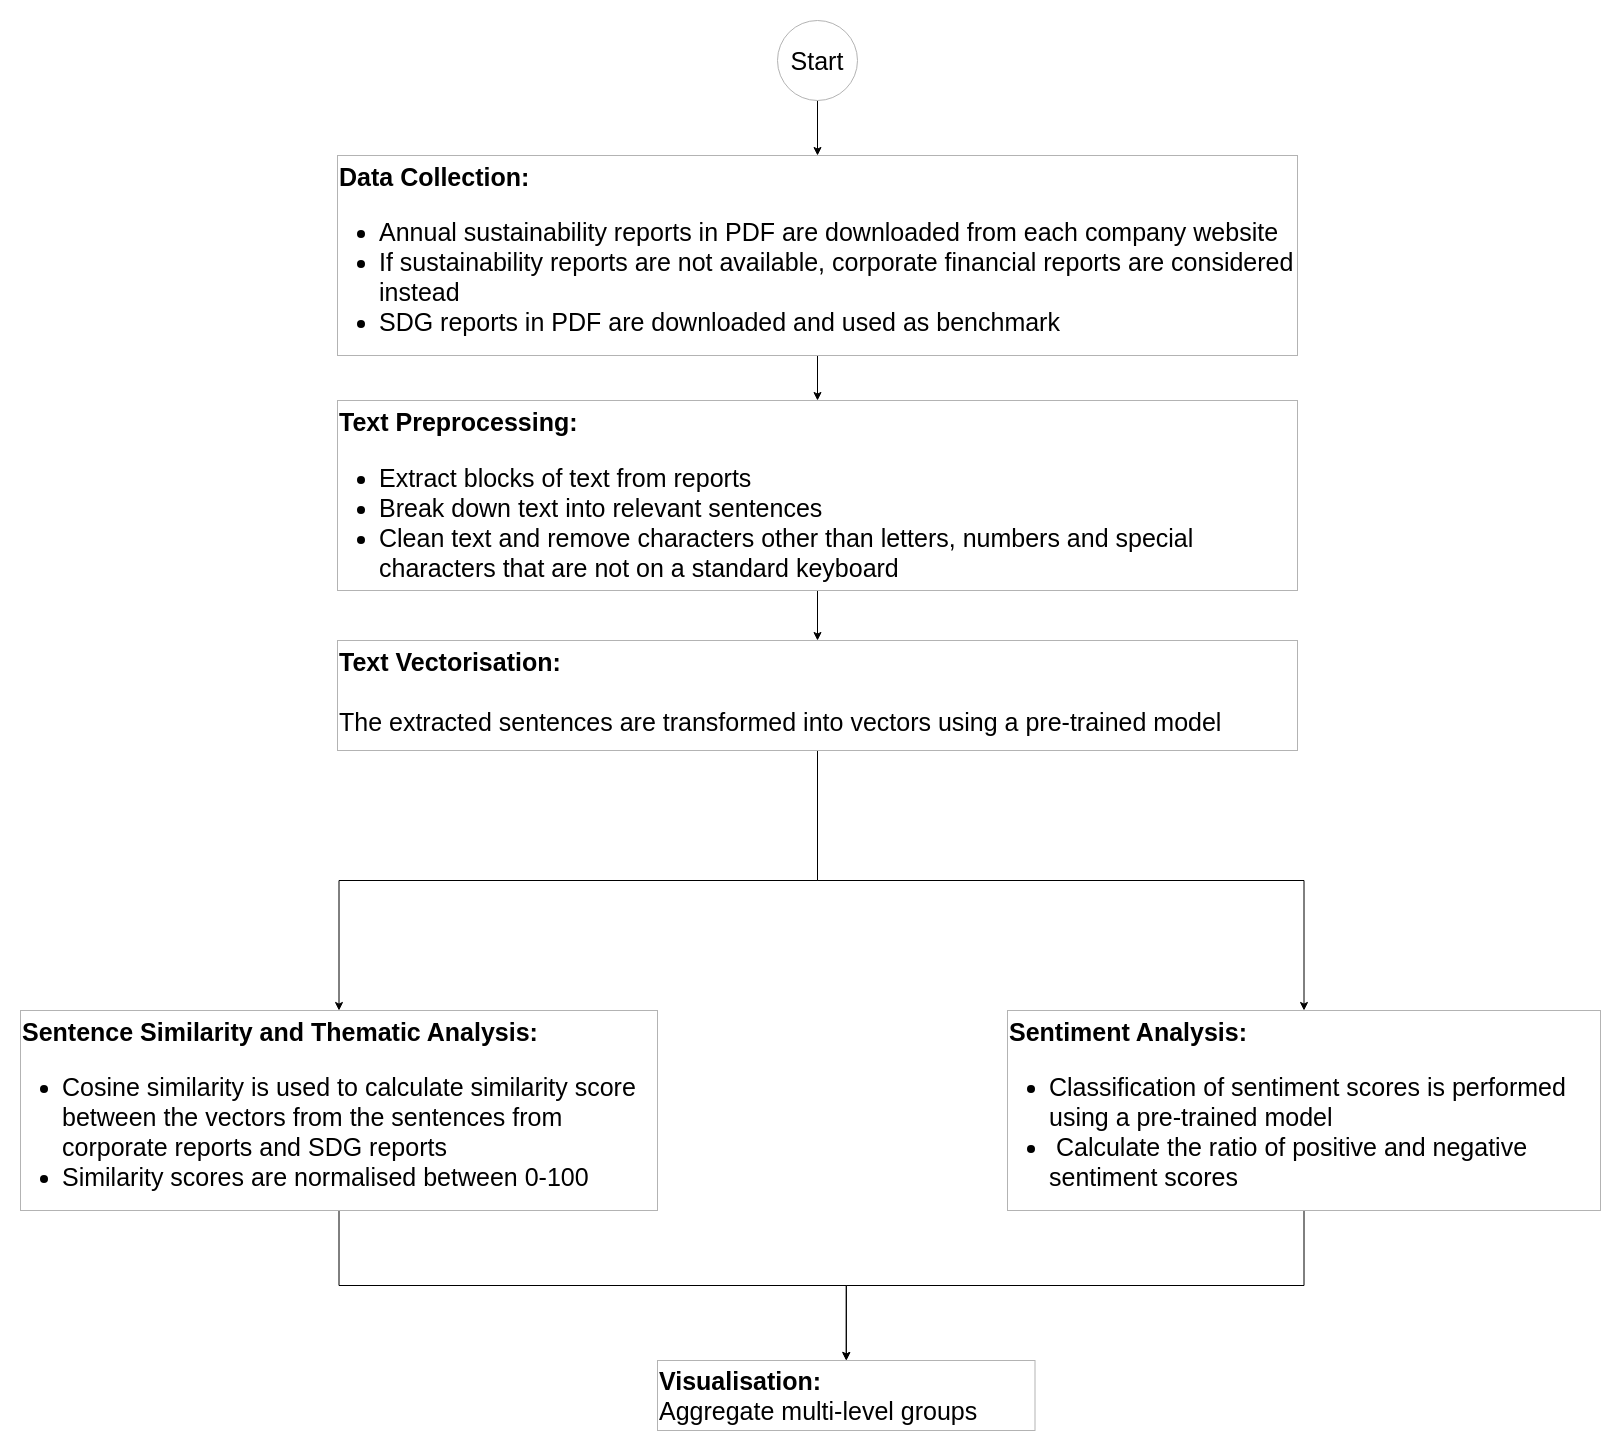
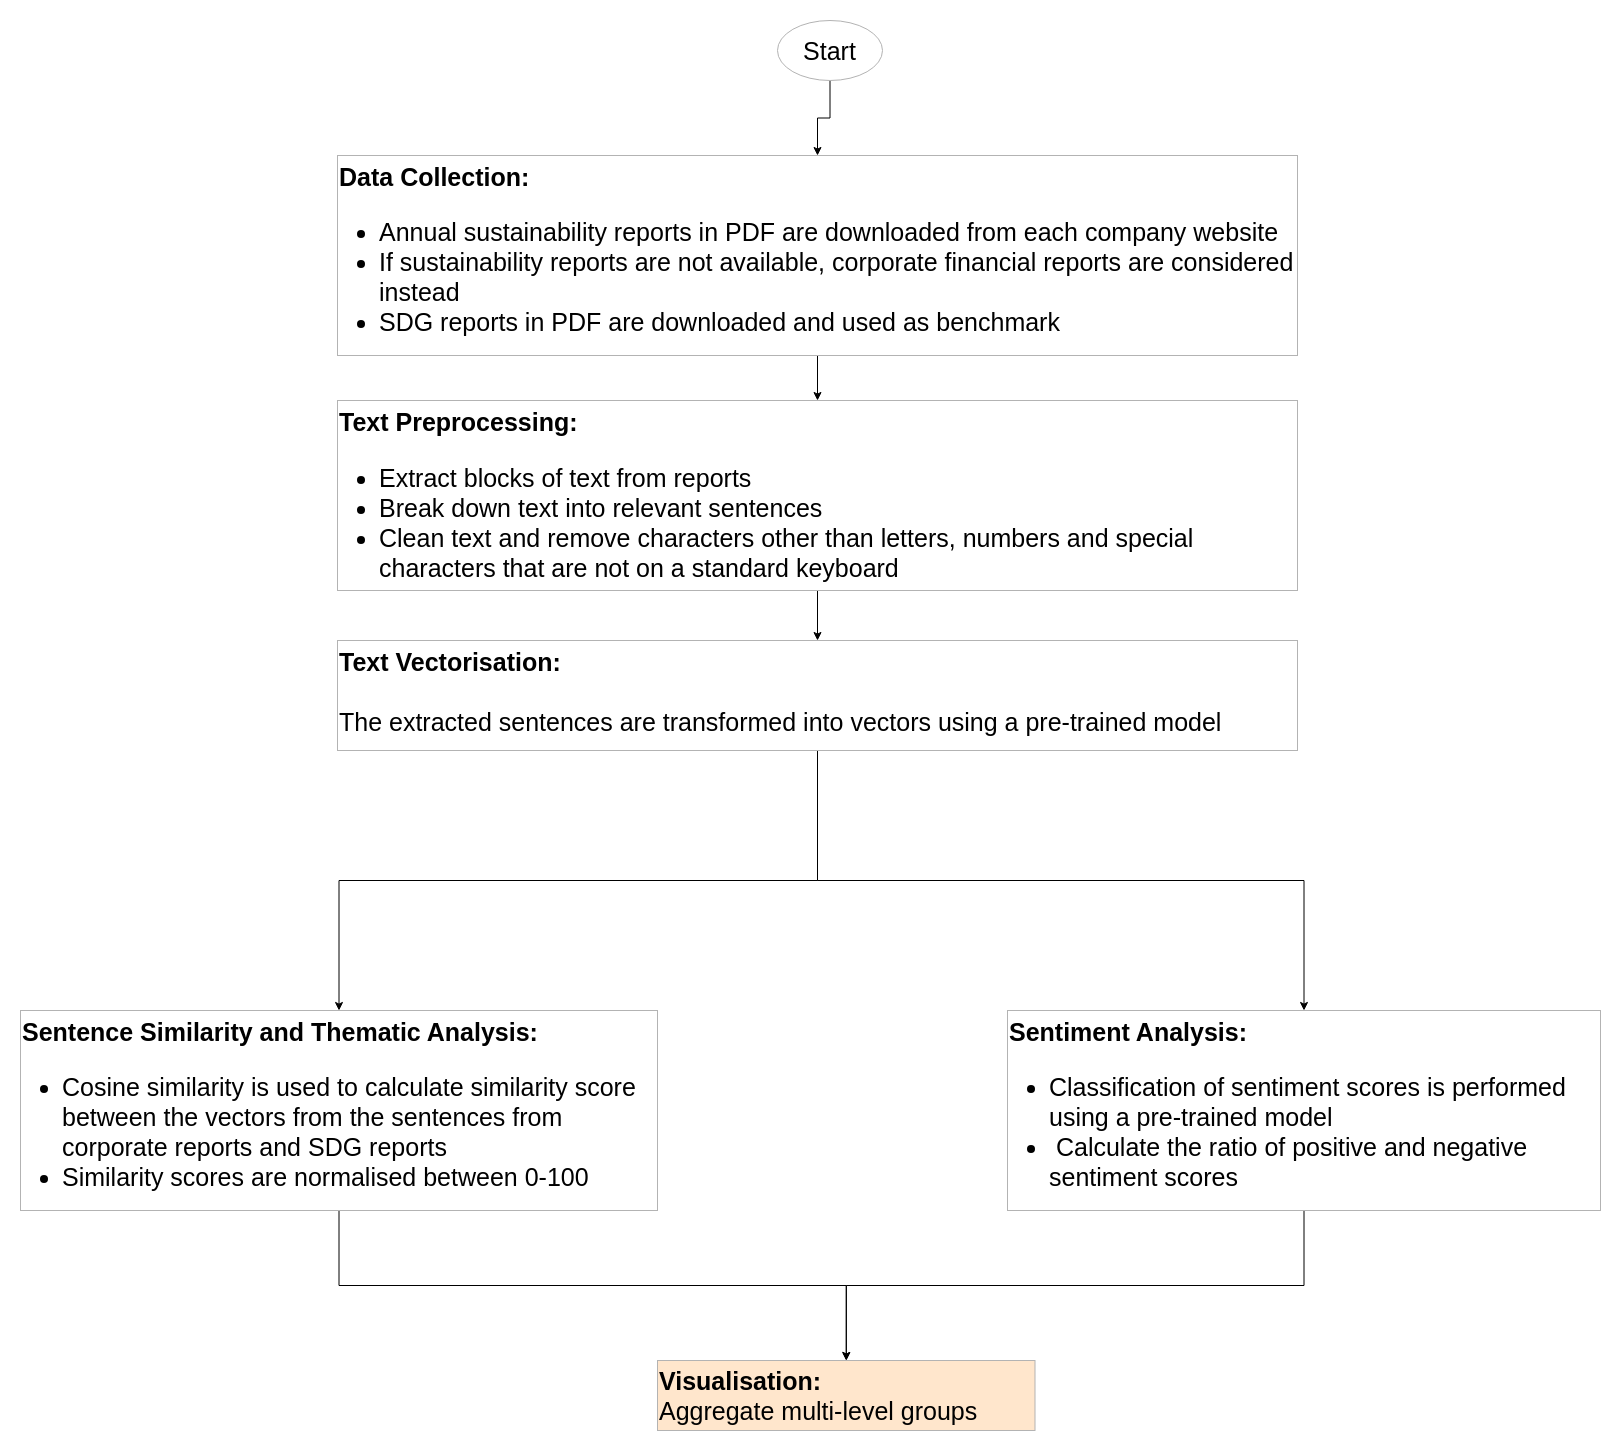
node "Start": size 80x80 -> 105x60
node "Visualisation: Aggregate multi-level groups": fillcolor #ffffff -> #ffe6cc
